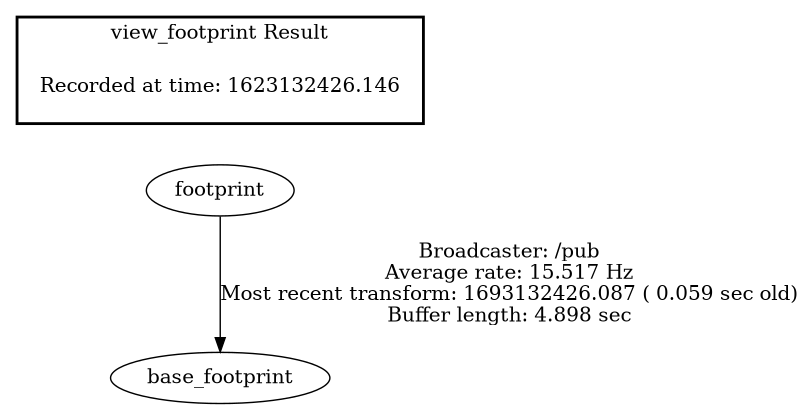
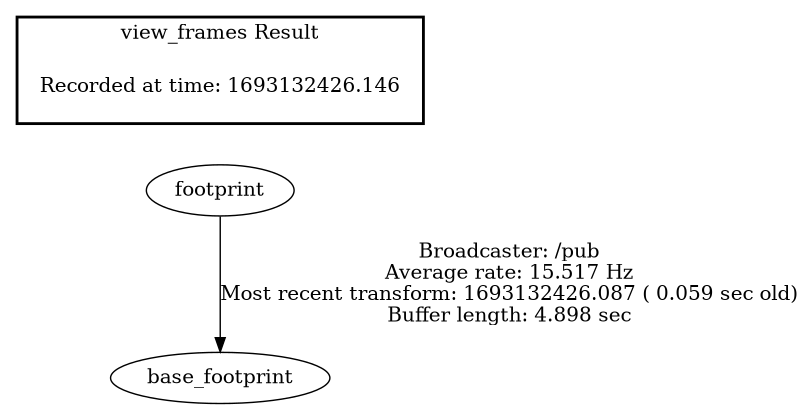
cluster "view_footprint Result": label "view_footprint Result" -> "view_frames Result"
node "Recorded at time: 1623132426.146": label "Recorded at time: 1623132426.146" -> "Recorded at time: 1693132426.146"
